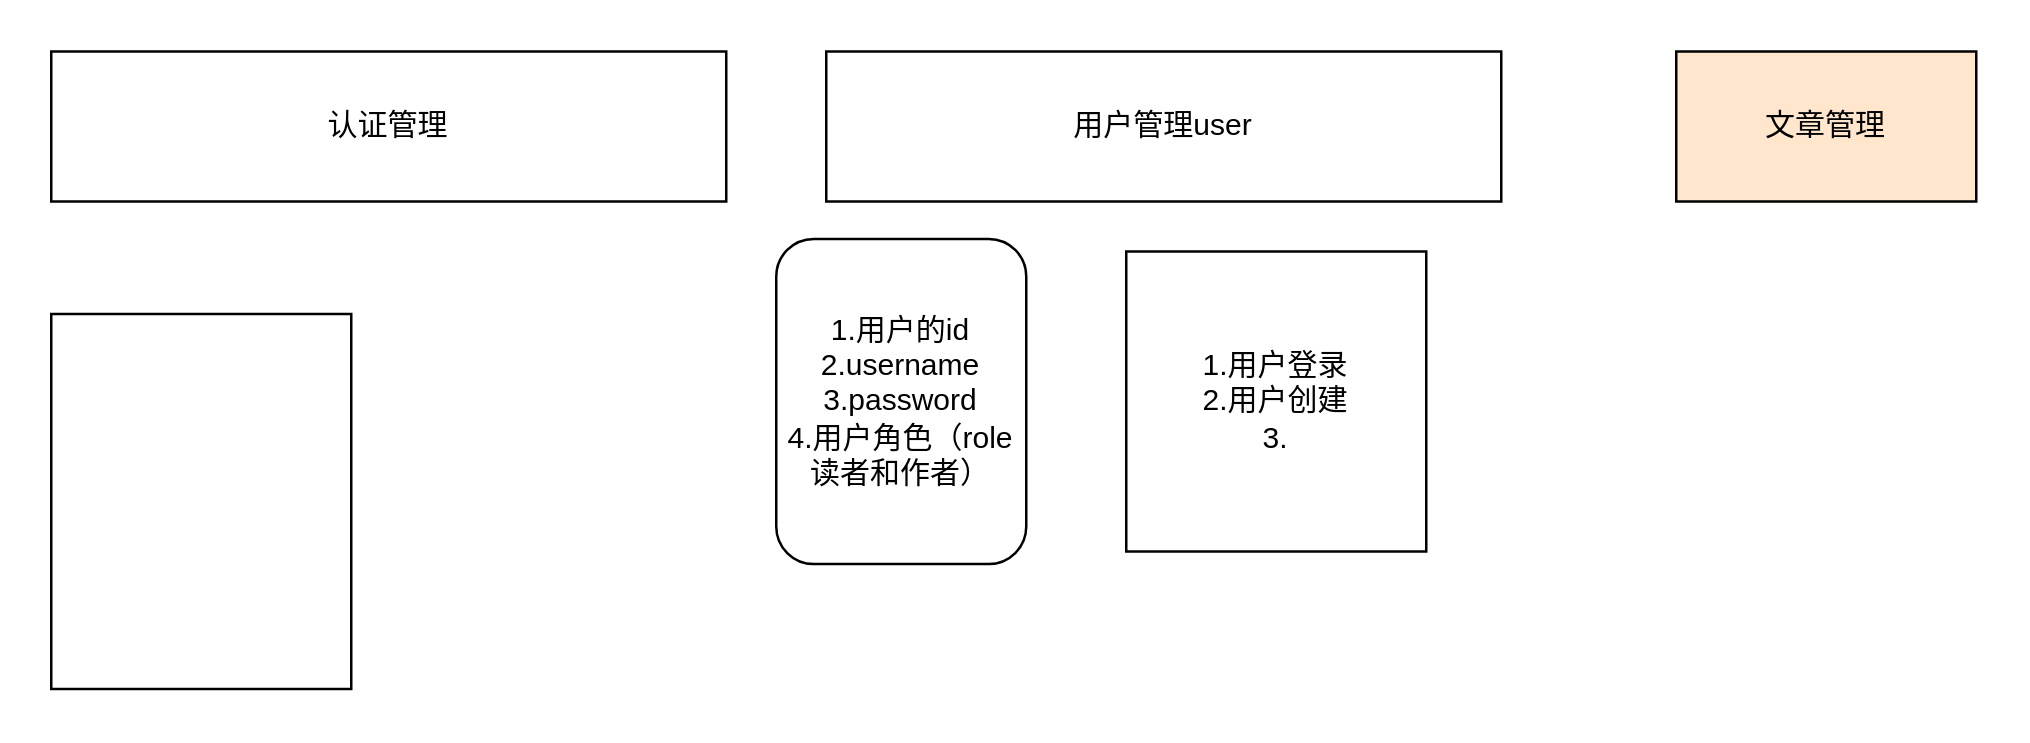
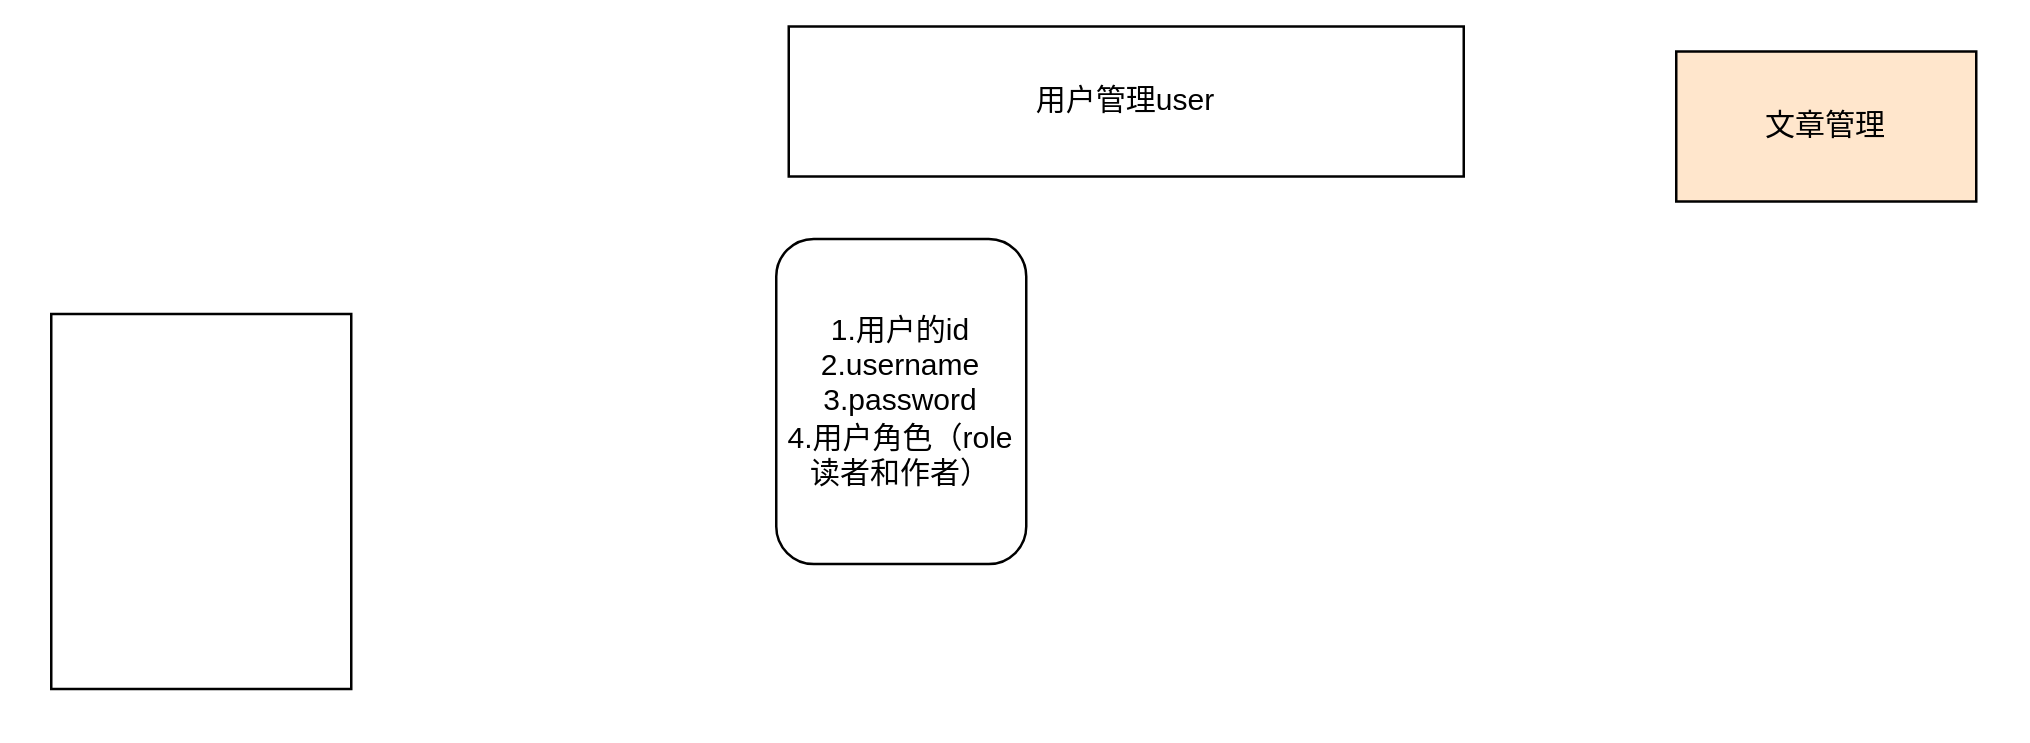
node "认证管理": removed
node "用户管理user": moved (1164, 126) -> (1126, 101)
node "1.用户登录 2.用户创建 3.": removed
